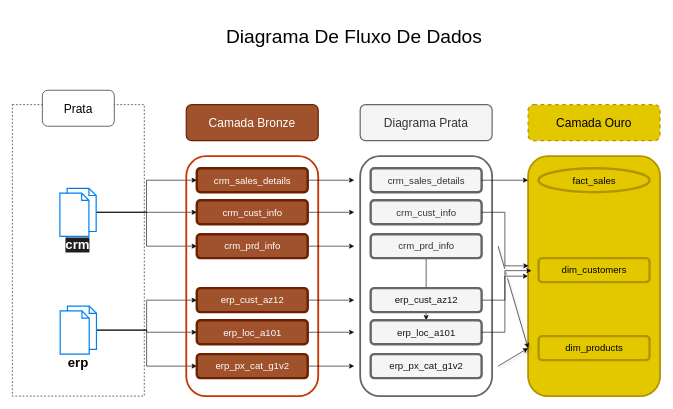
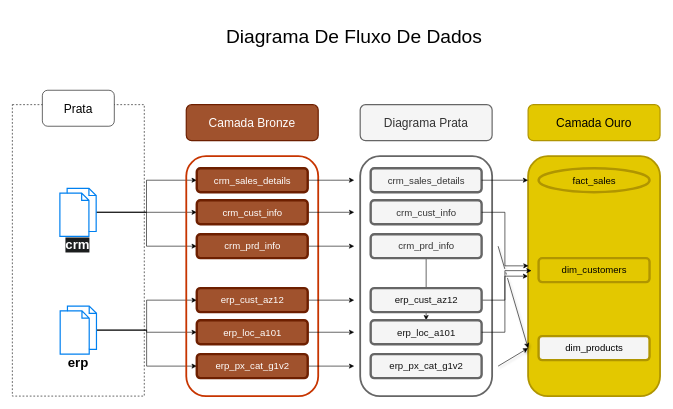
node "Camada Ouro": style dashed -> solid
node "dim_products": fillcolor #e3c800 -> #f5f5f5
